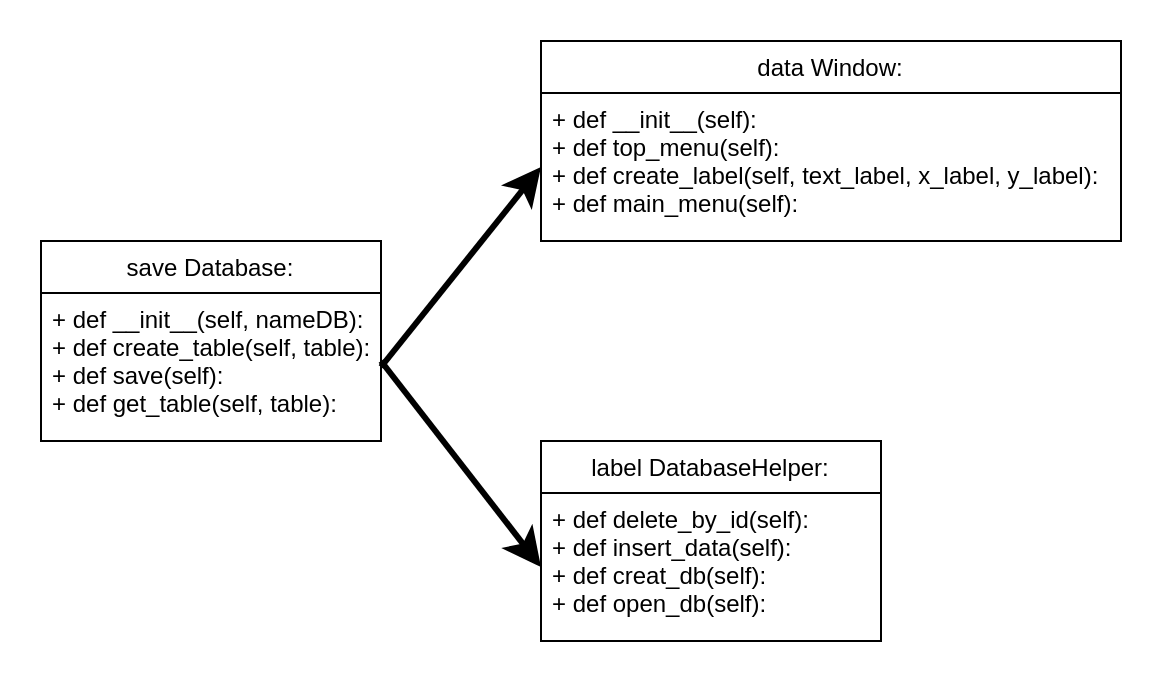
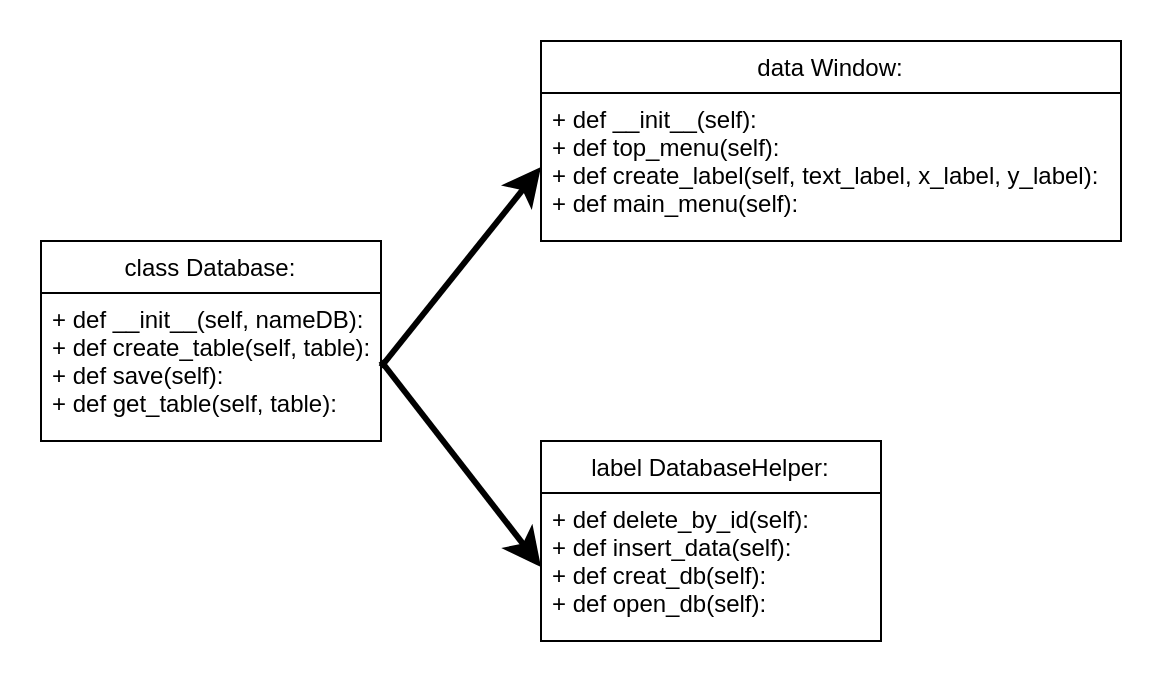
node "save Database:": label "save Database:" -> "class Database:"
